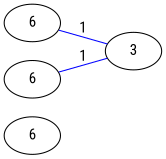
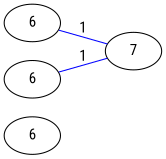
node "3": label "3" -> "7"
